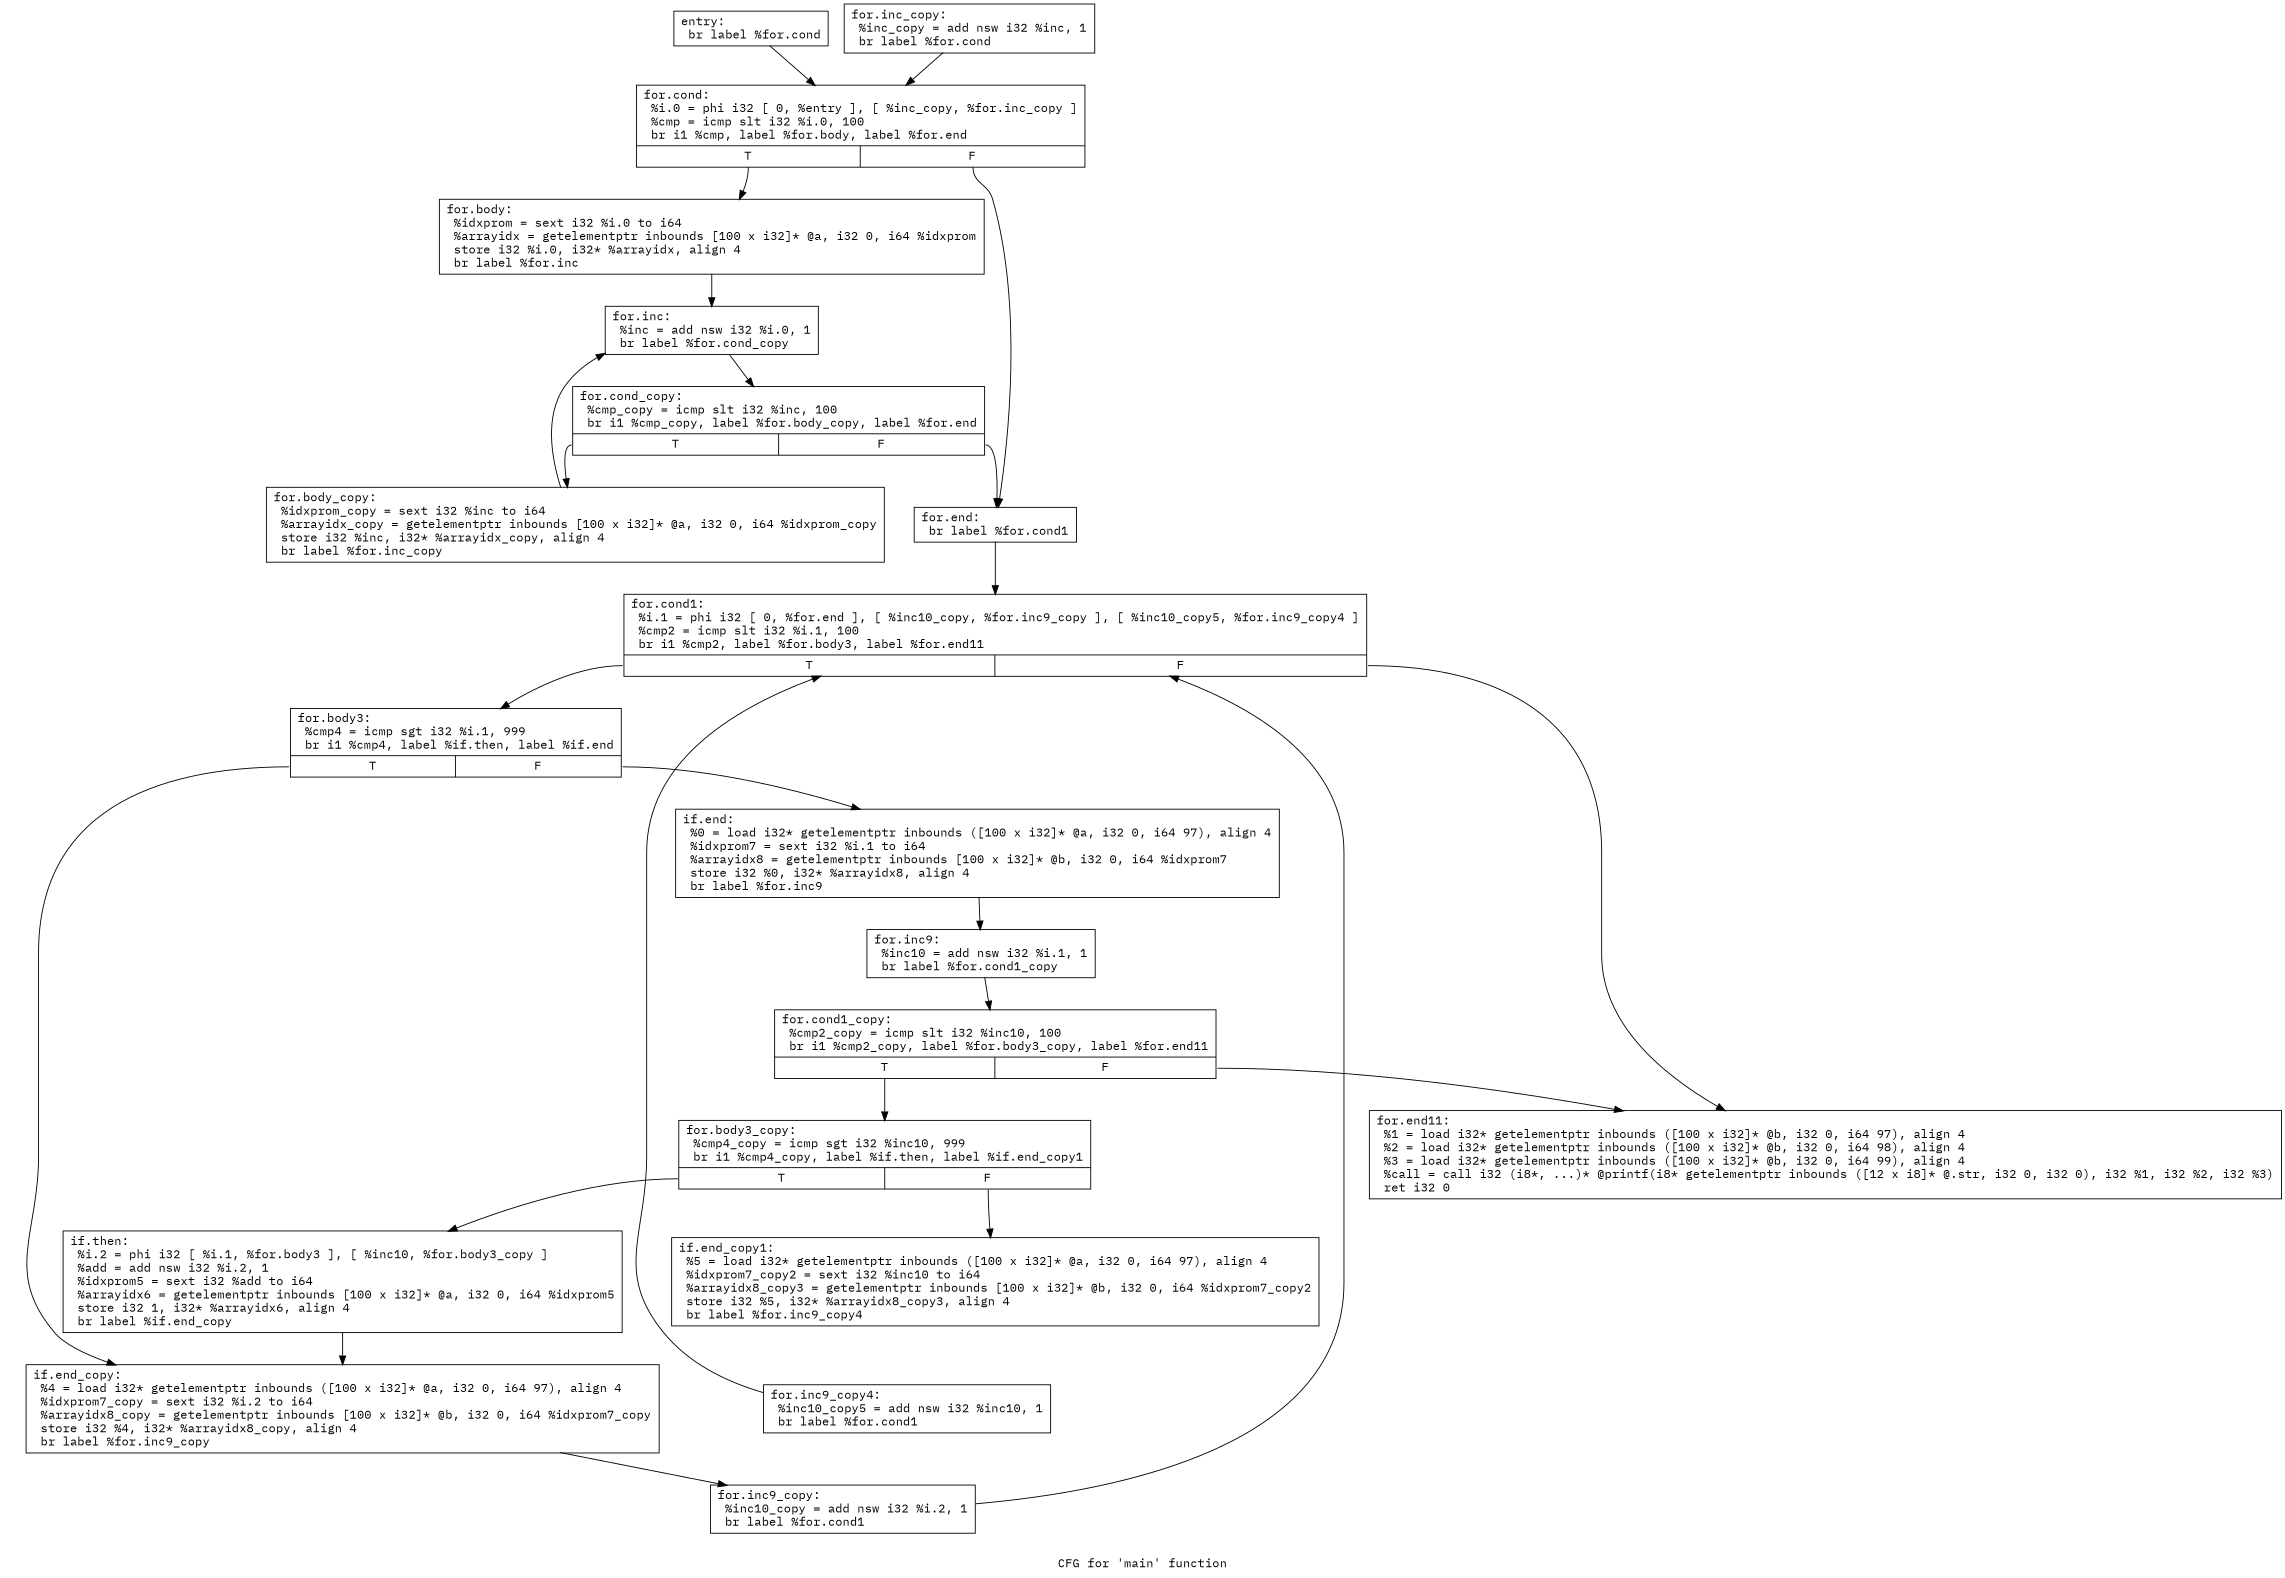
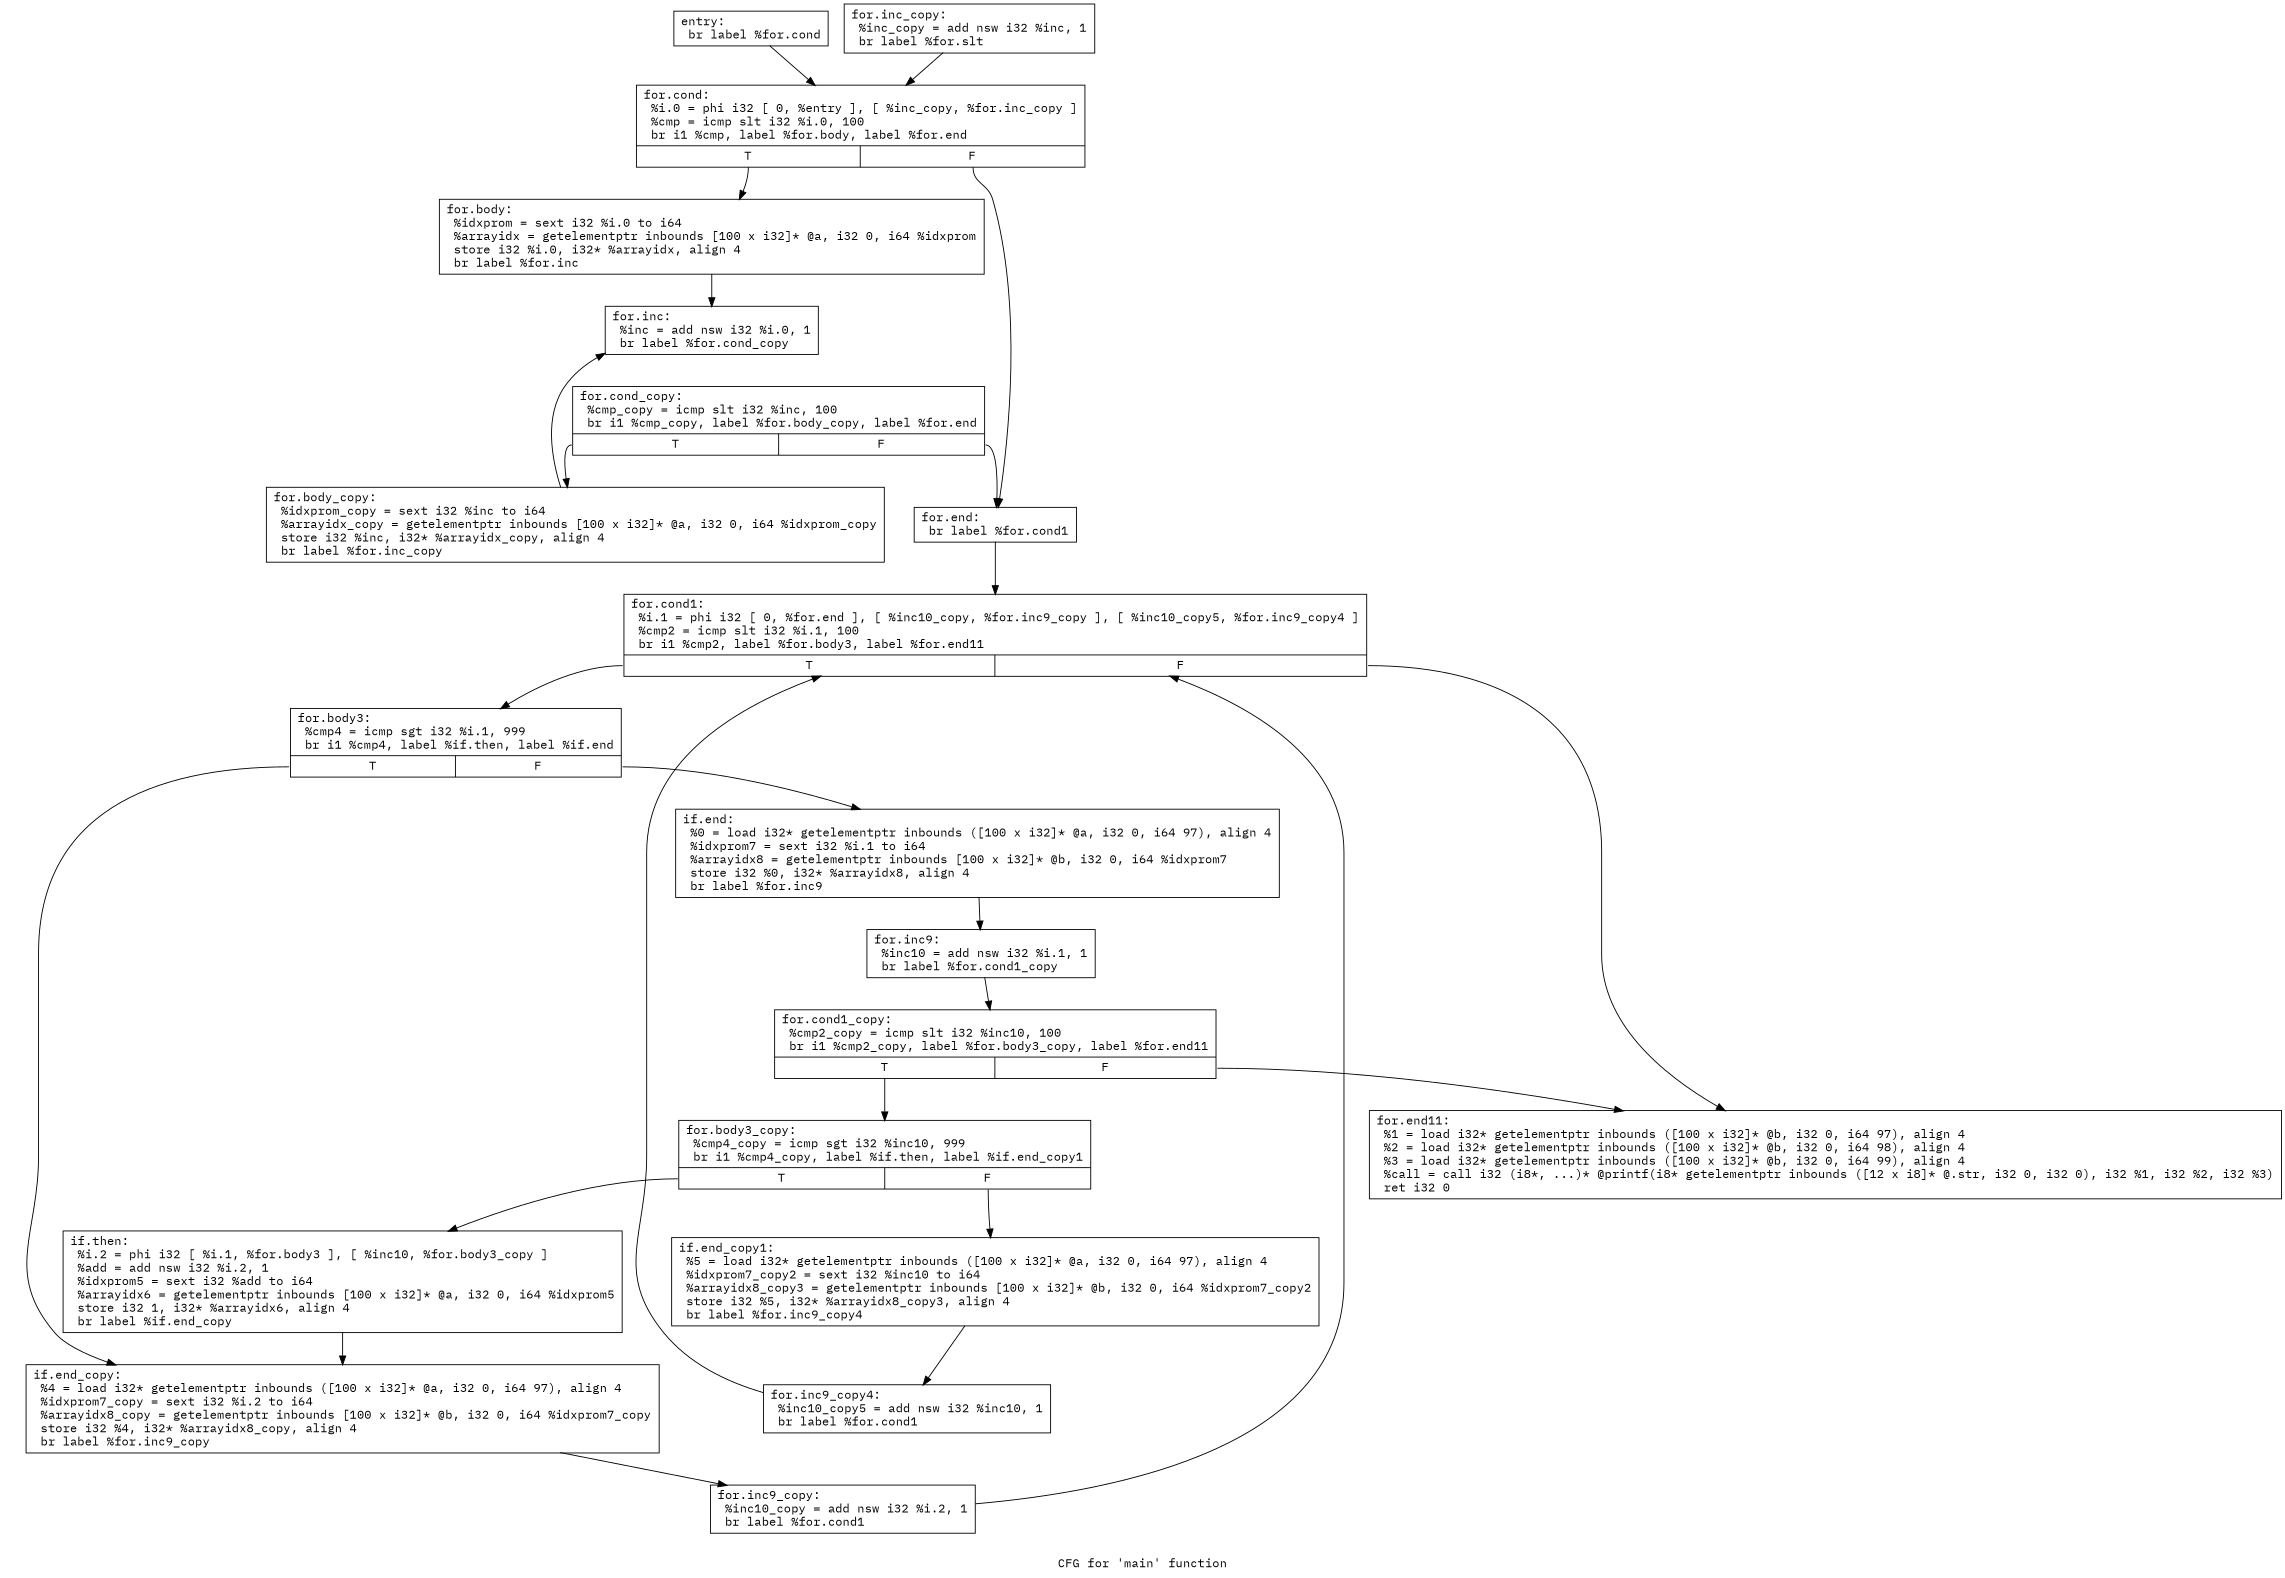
node "for.inc_copy:": text "br label %for.cond" -> "br label %for.slt"
edge "for.inc:" -> "for.cond_copy:": removed
edge "if.end_copy1:" -> "for.inc9_copy4:": added
